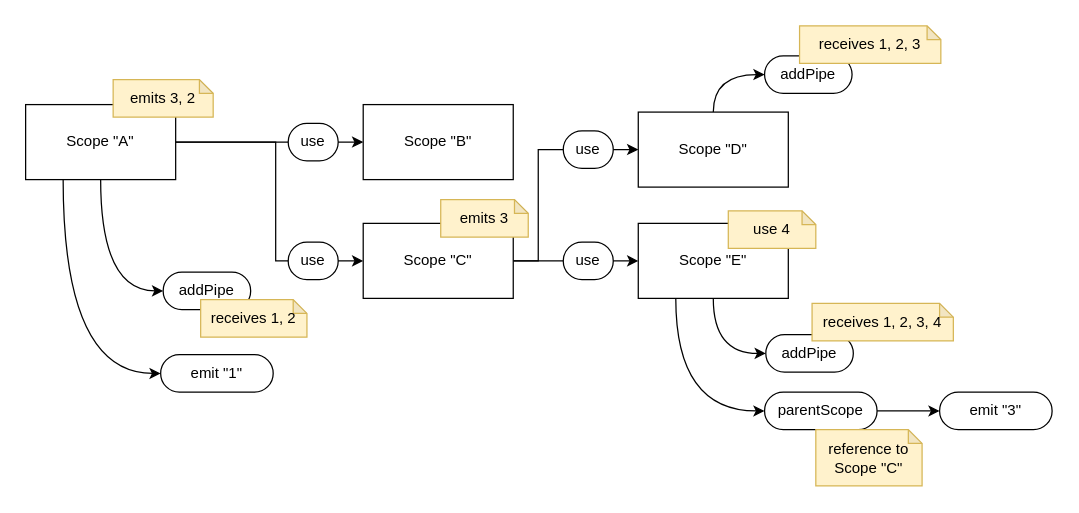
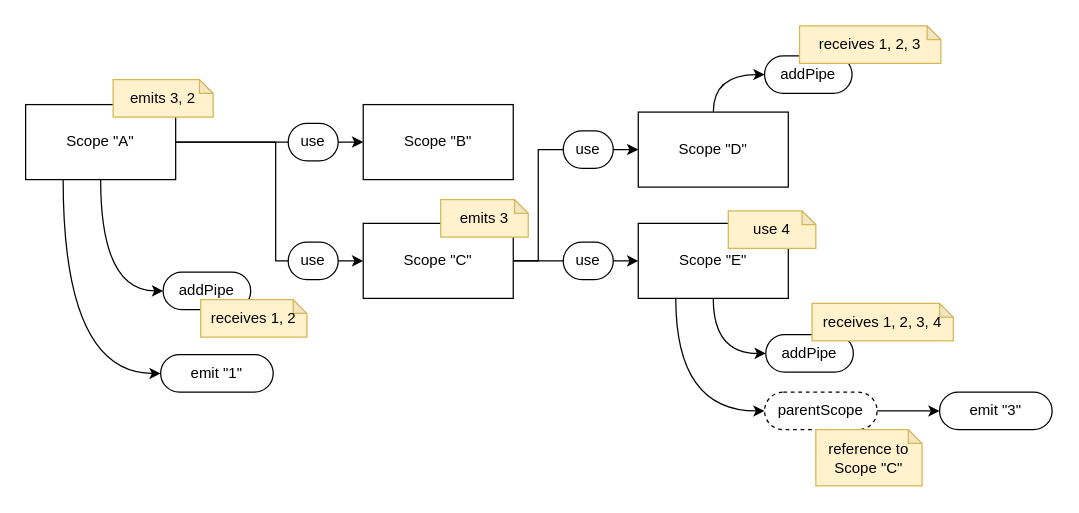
node "parentScope": style solid -> dashed
